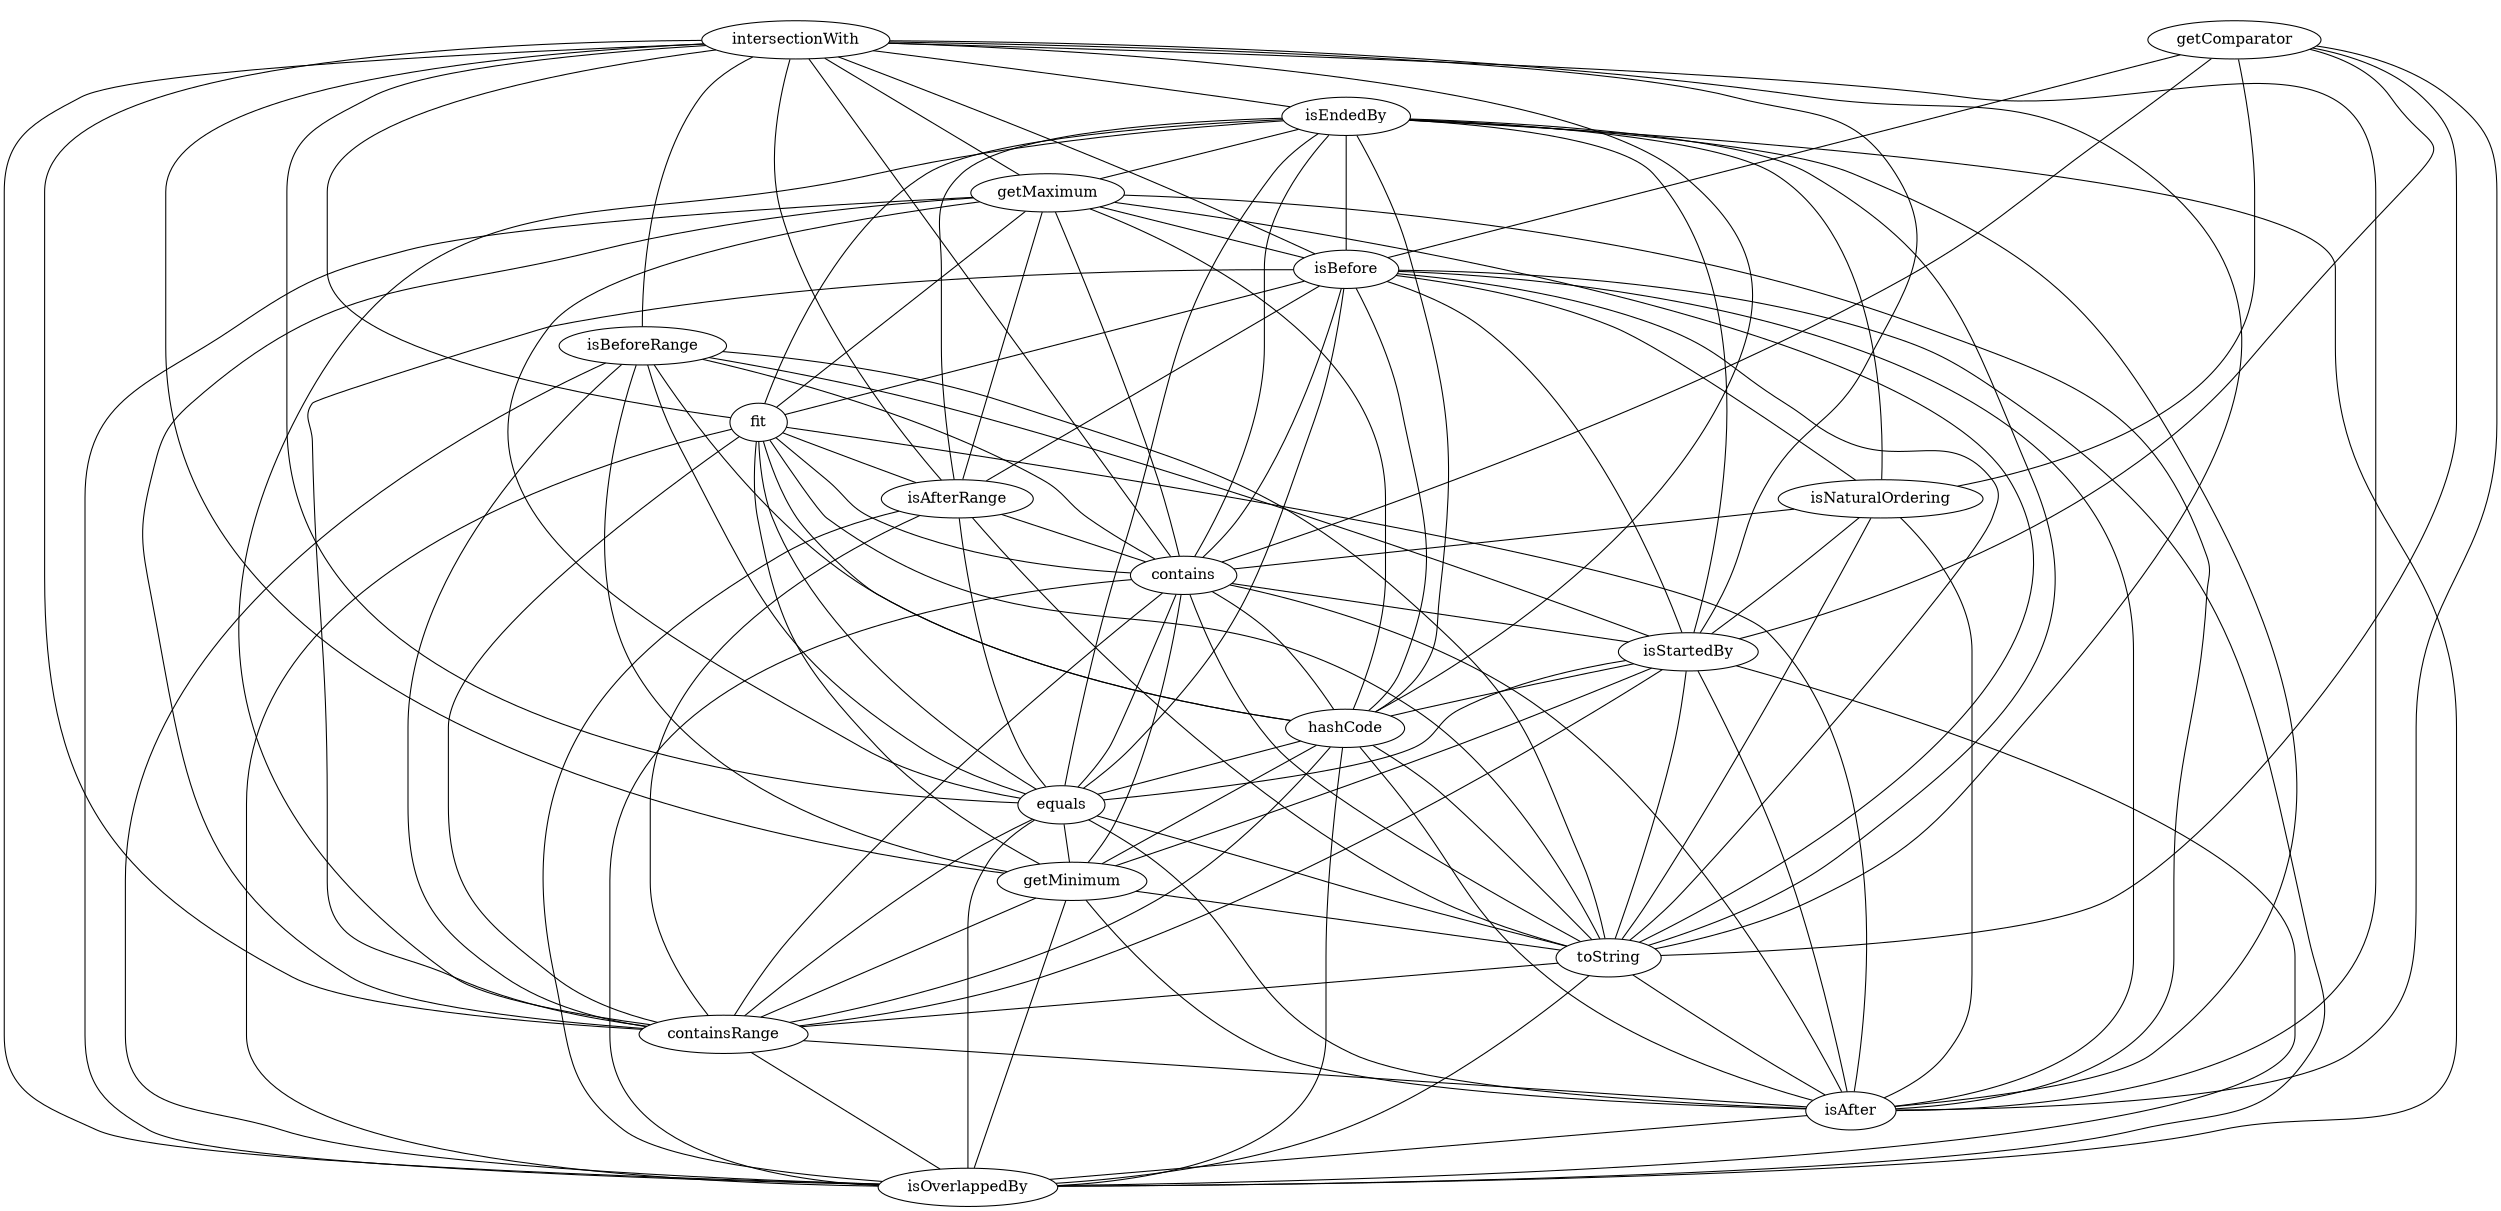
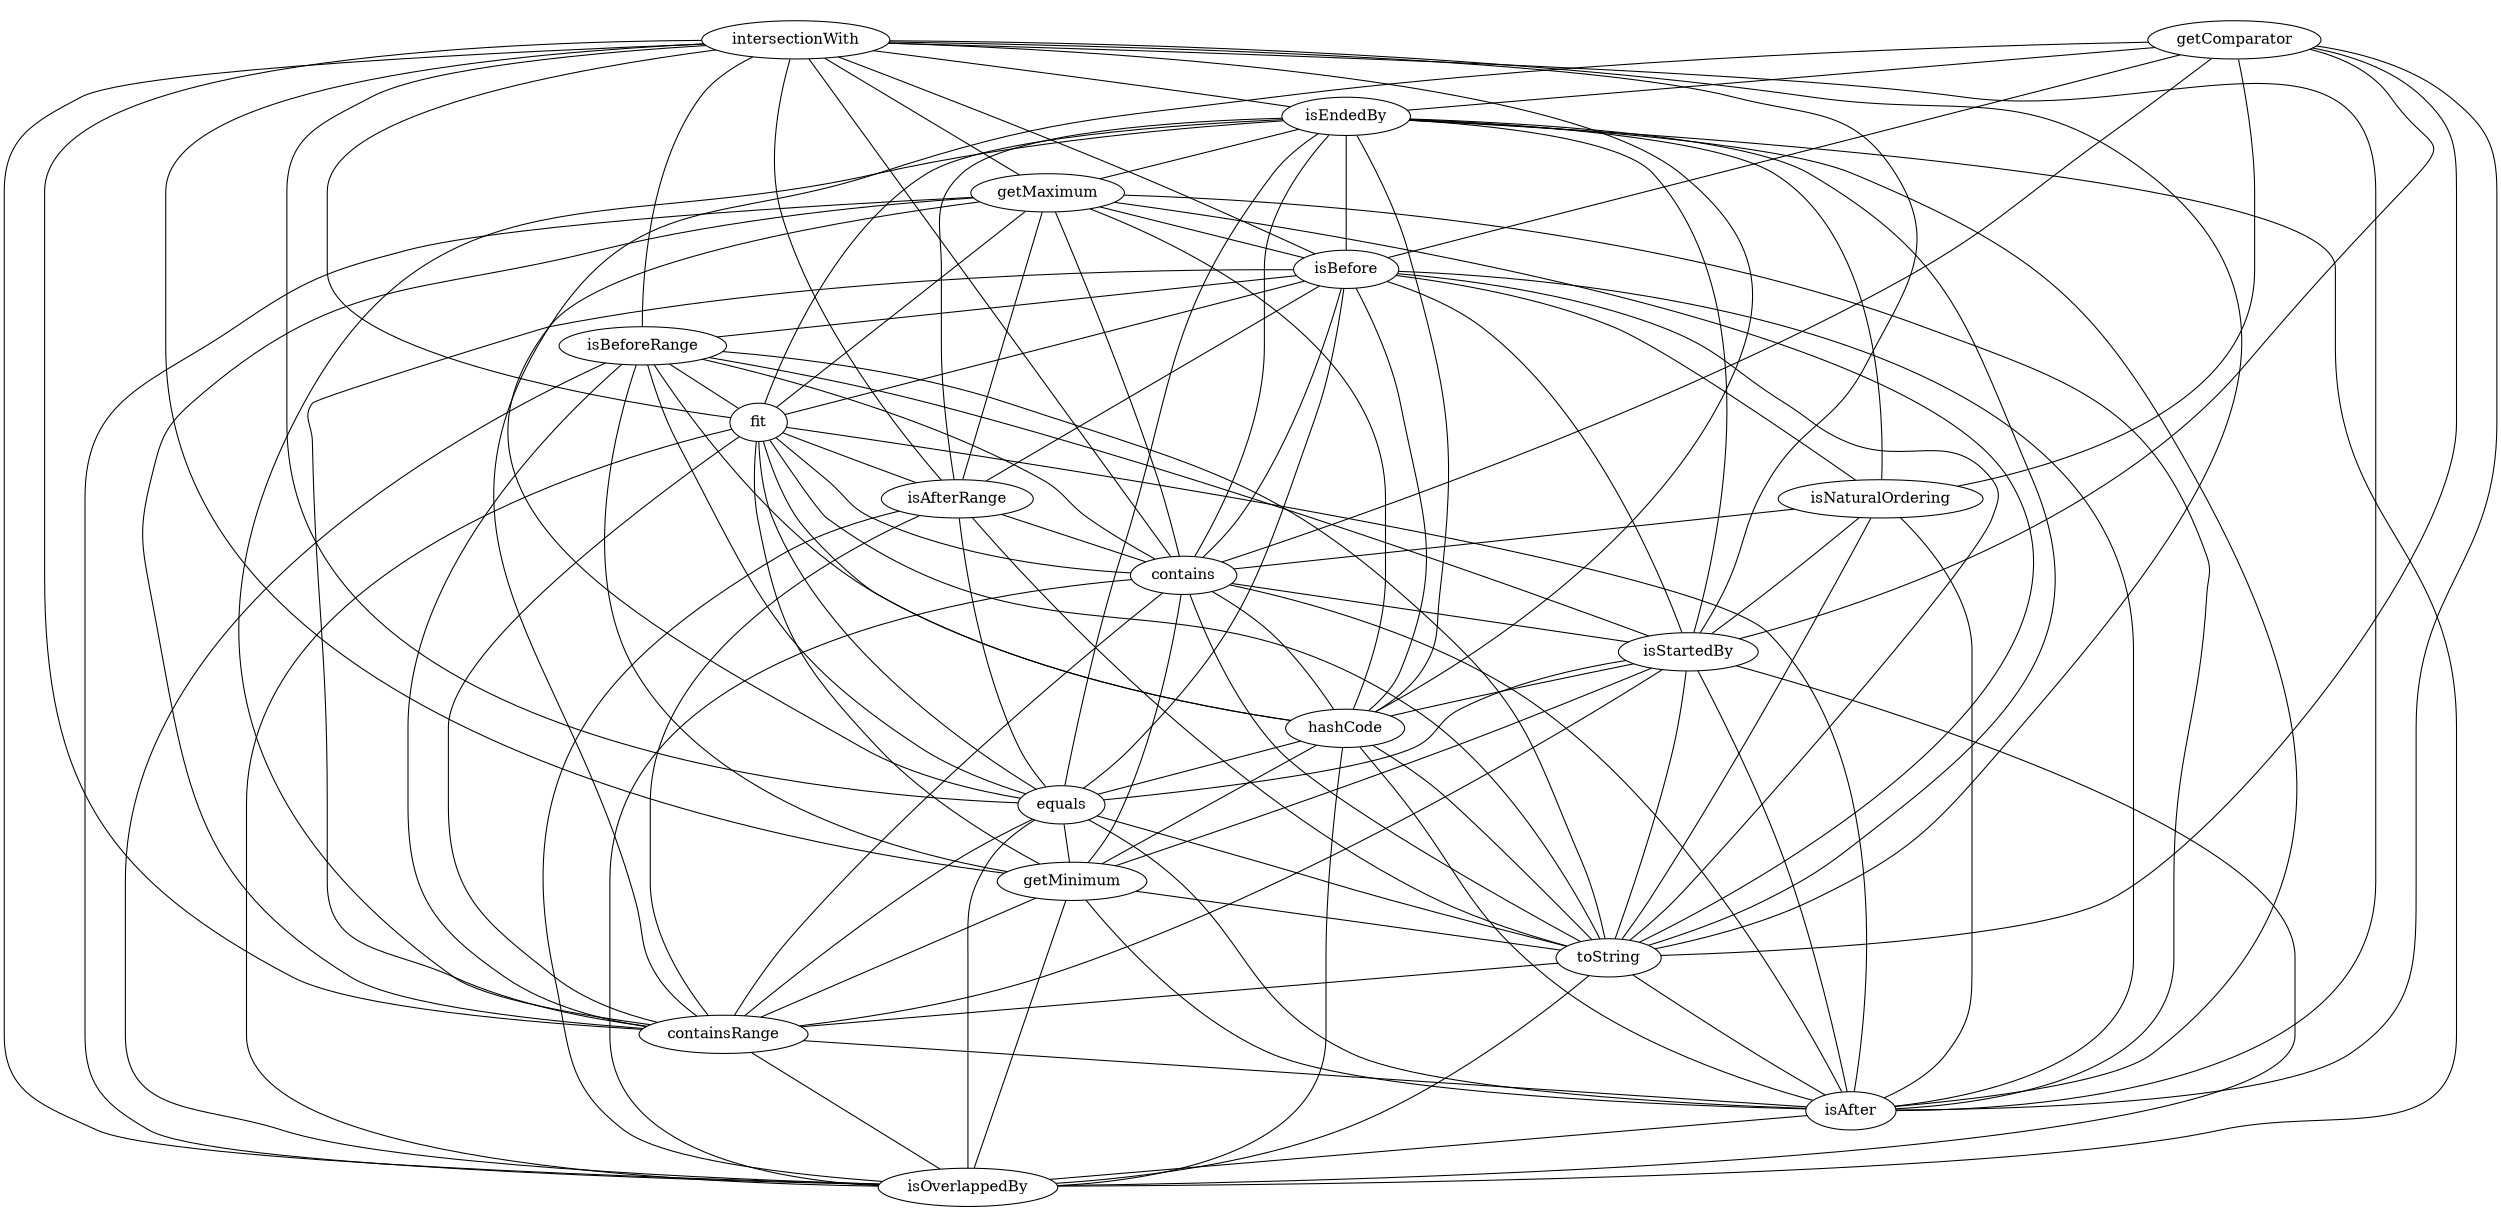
edge "getComparator" -- "isEndedBy": added
edge "isBeforeRange" -- "fit": added
edge "contains" -- "equals": removed
edge "hashCode" -- "containsRange": now "getComparator" -- "containsRange"
edge "isBefore" -- "isOverlappedBy": now "isBefore" -- "isBeforeRange"
